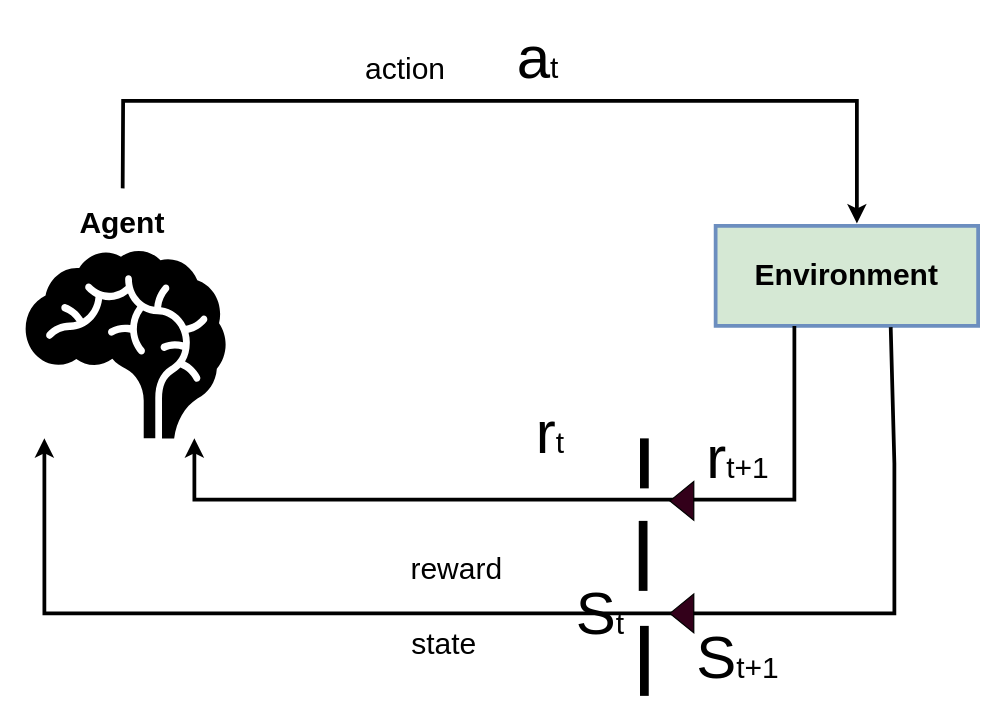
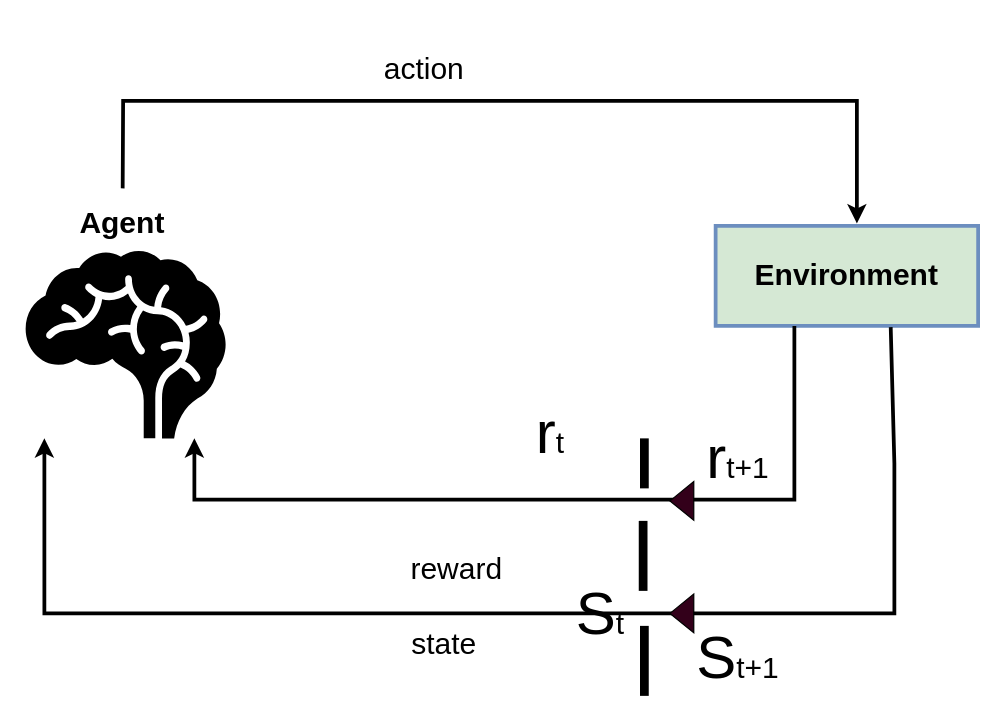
node "at": removed
node "action": moved (406, 69) -> (424, 69)
